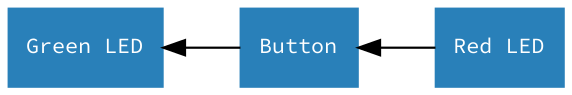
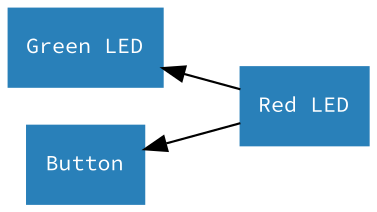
edge "Button" -> "Green LED": now "Red LED" -> "Green LED"
